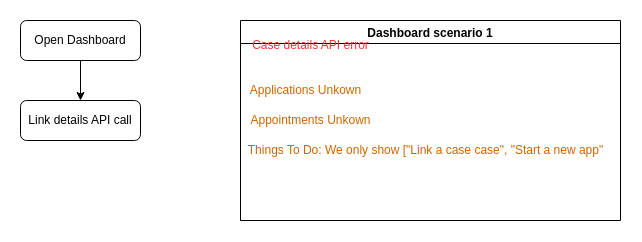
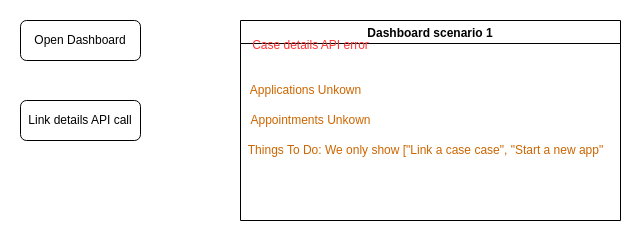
edge "Open Dashboard" -> "Link details API call": removed
